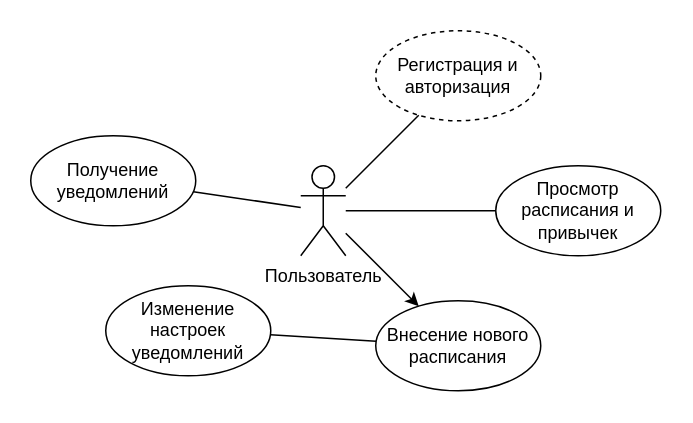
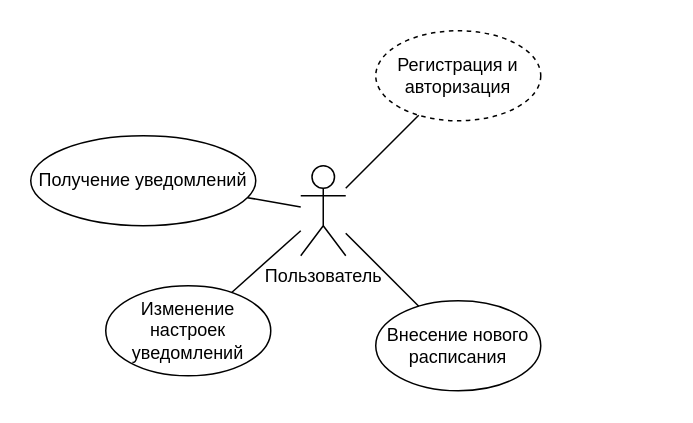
node "Получение уведомлений": size 165x90 -> 225x90
edge "Пользователь" -- "Просмотр расписания и привычек": removed
node "Просмотр расписания и привычек": removed
edge "Пользователь" -> "Внесение нового расписания": arrowhead classic -> none
edge "Изменение настроек уведомлений" -- "Внесение нового расписания": now "Изменение настроек уведомлений" -- "Пользователь"
